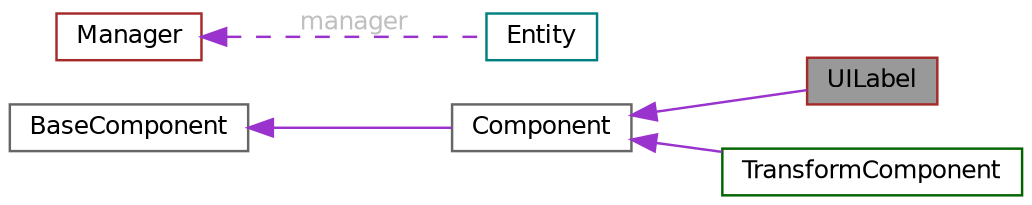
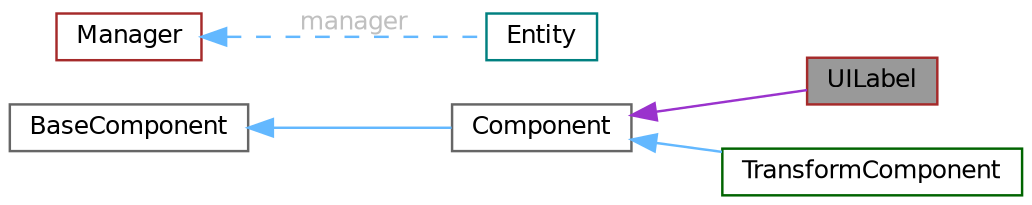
edge "Entity" -> "Manager": color darkorchid3 -> steelblue1
edge "Component" -> "BaseComponent": color darkorchid3 -> steelblue1
edge "TransformComponent" -> "Component": color darkorchid3 -> steelblue1
